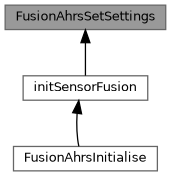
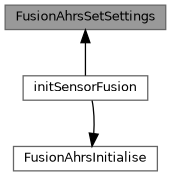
edge "FusionAhrsInitialise" -> "initSensorFusion": reversed
